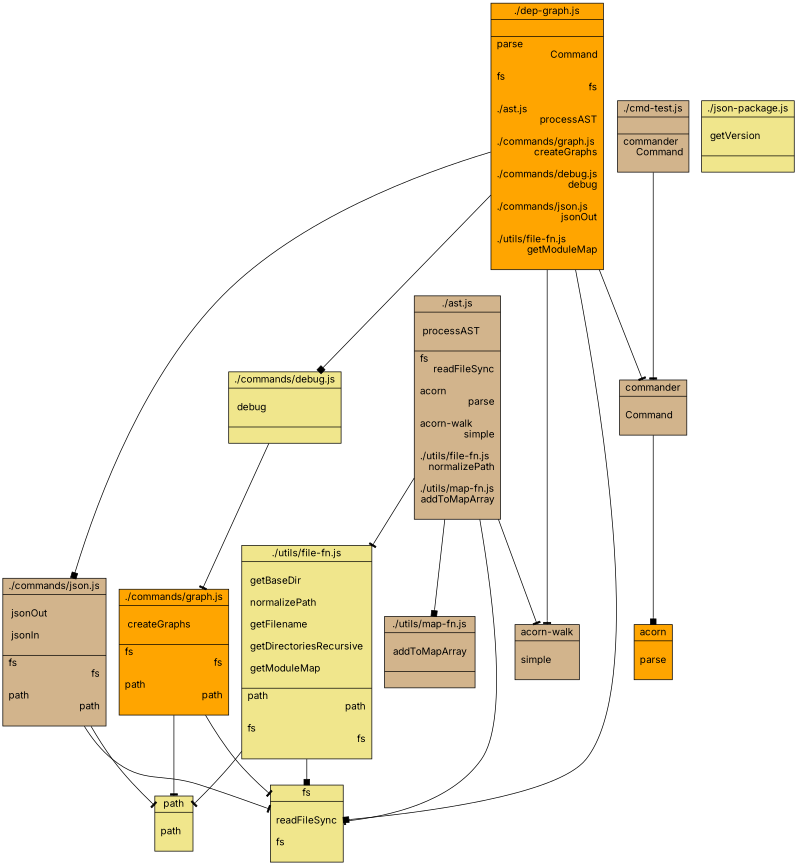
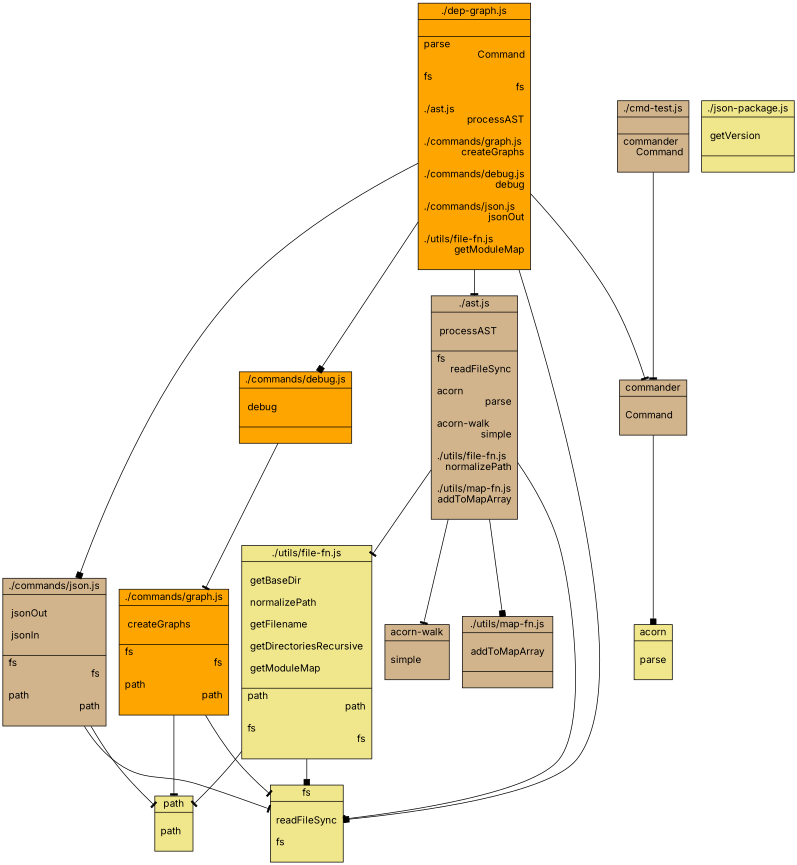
node "./commands/debug.js": fillcolor khaki -> orange
edge "./dep-graph.js" -> "acorn-walk": now "./dep-graph.js" -> "./ast.js"
node "acorn": fillcolor orange -> khaki
